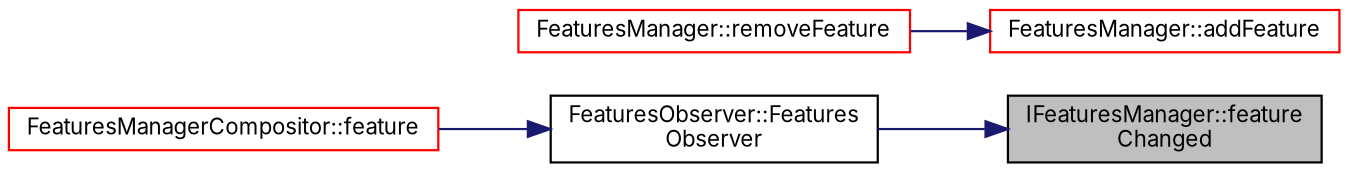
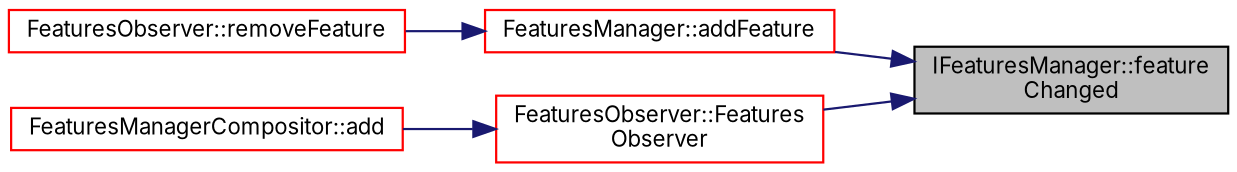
node "FeaturesManager::removeFeature": label "FeaturesManager::removeFeature" -> "FeaturesObserver::removeFeature"
edge "FeaturesManager::addFeature" -> "IFeaturesManager::feature Changed": added
node "FeaturesManagerCompositor::feature": label "FeaturesManagerCompositor::feature" -> "FeaturesManagerCompositor::add"
node "FeaturesObserver::Features Observer": color black -> red
